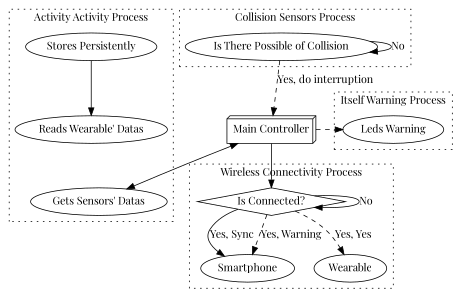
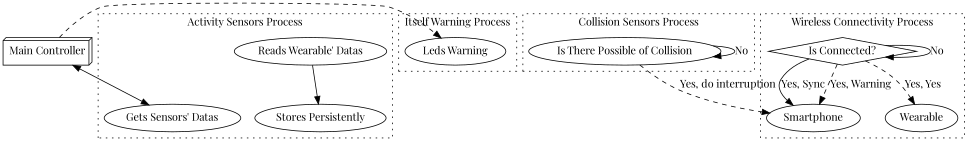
cluster "Activity Activity Process": label "Activity Activity Process" -> "Activity Sensors Process"
edge "Stores Persistently" -> "Reads Wearable' Datas": reversed
edge "Is There Possible of Collision" -> "Main Controller": now "Is There Possible of Collision" -> "Smartphone"
edge "Main Controller" -> "Is Connected?": removed
